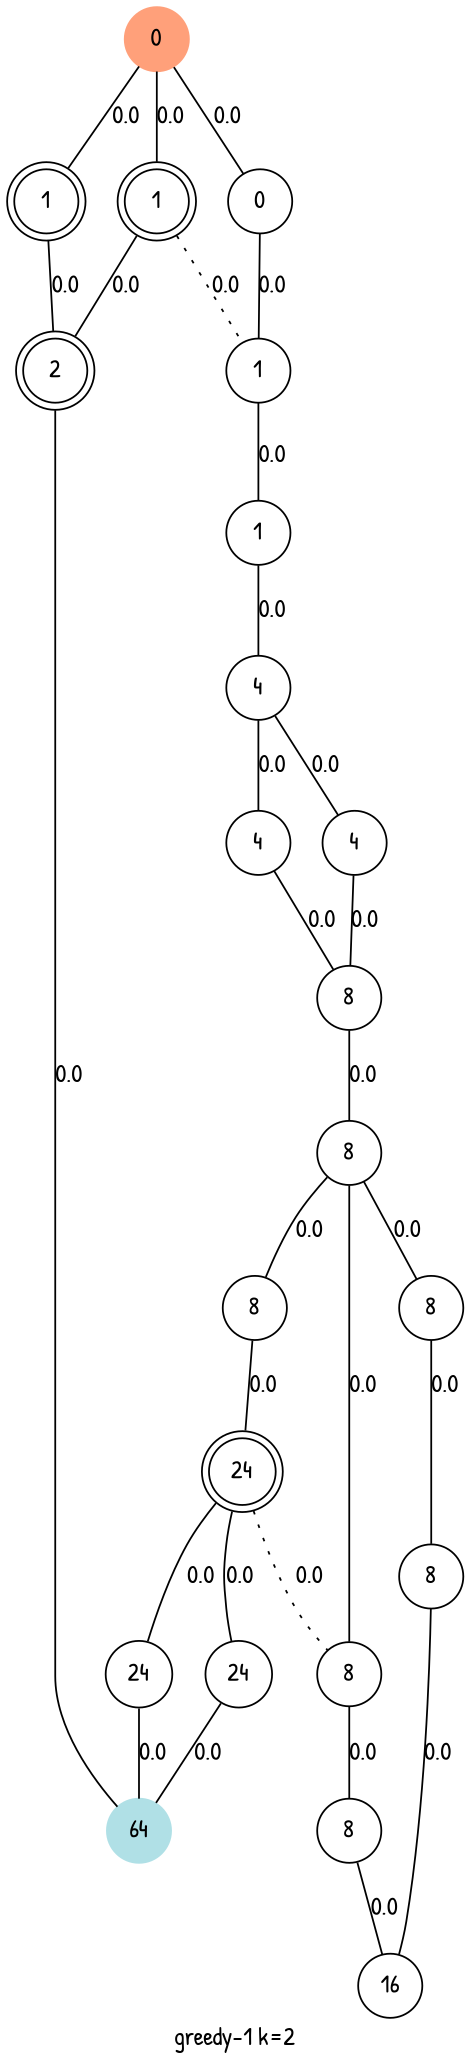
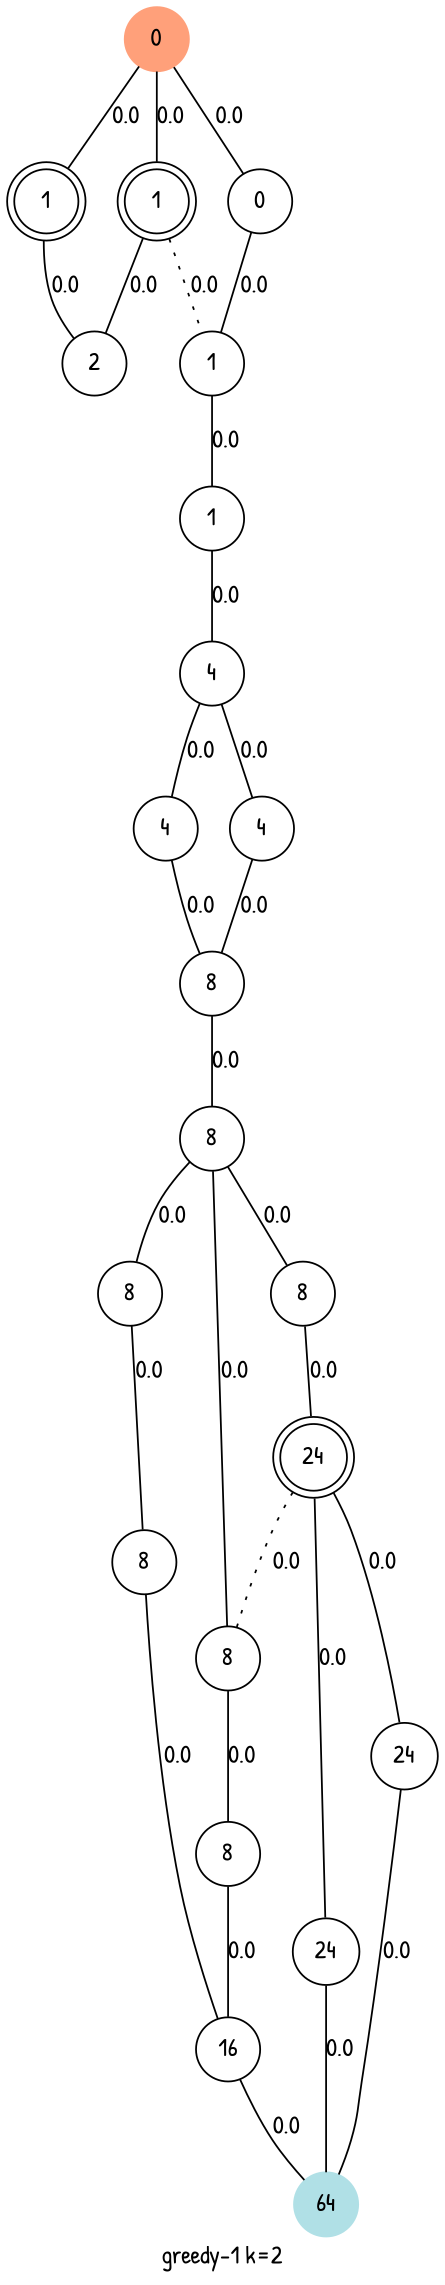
node "2": shape doublecircle -> circle
edge "2" -- "64": now "16" -- "64"
